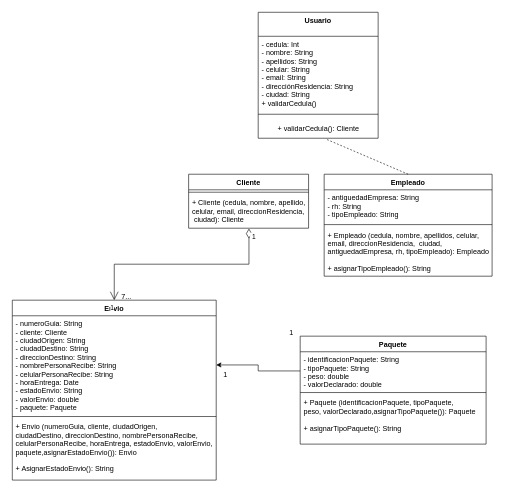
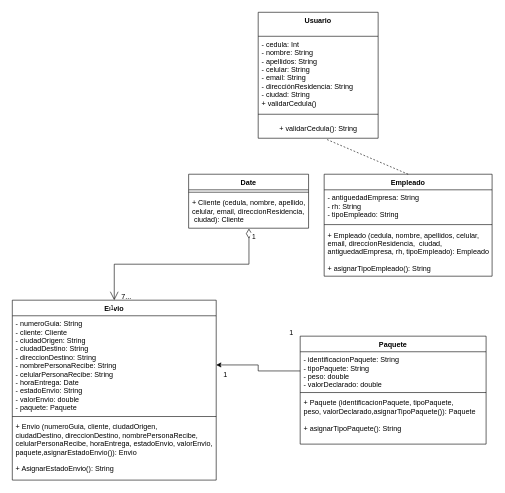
node "+ validarCedula(): Cliente": label "+ validarCedula(): Cliente" -> "+ validarCedula(): String"
node "Cliente": label "Cliente" -> "Date"
